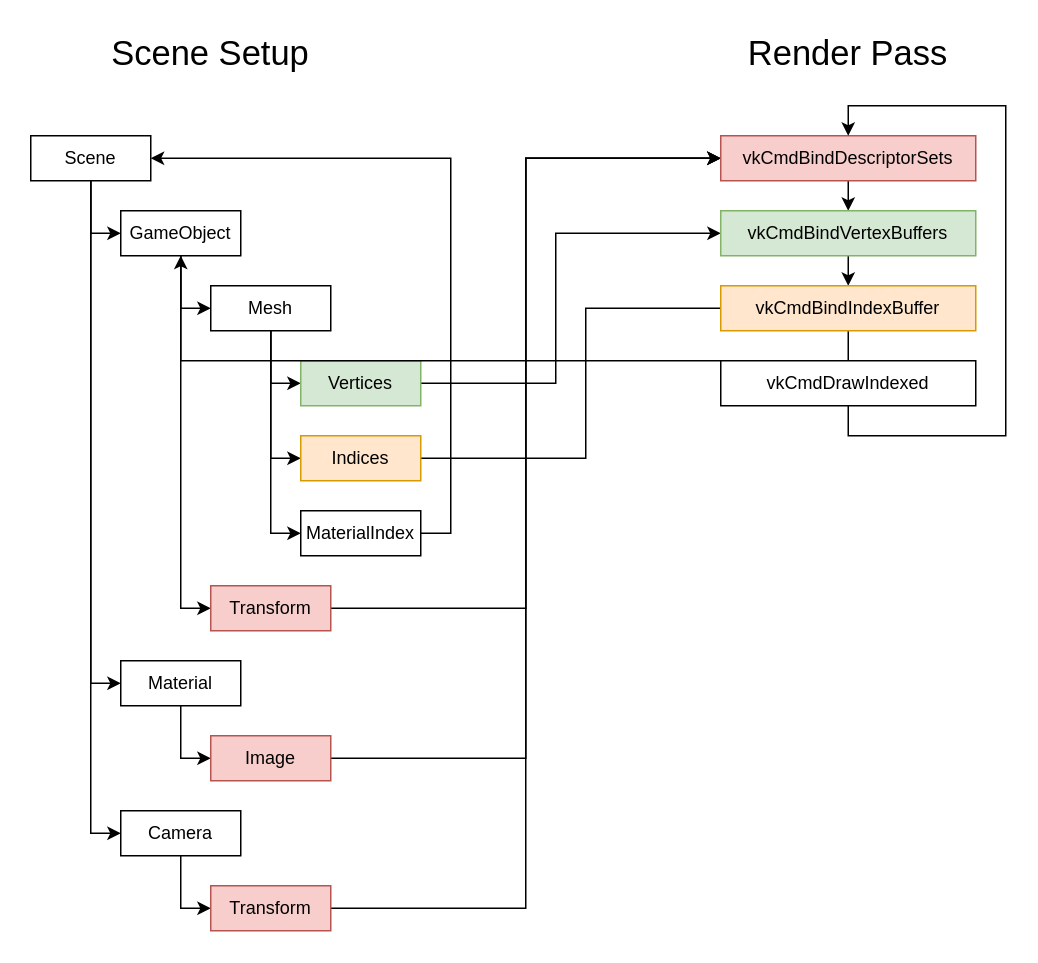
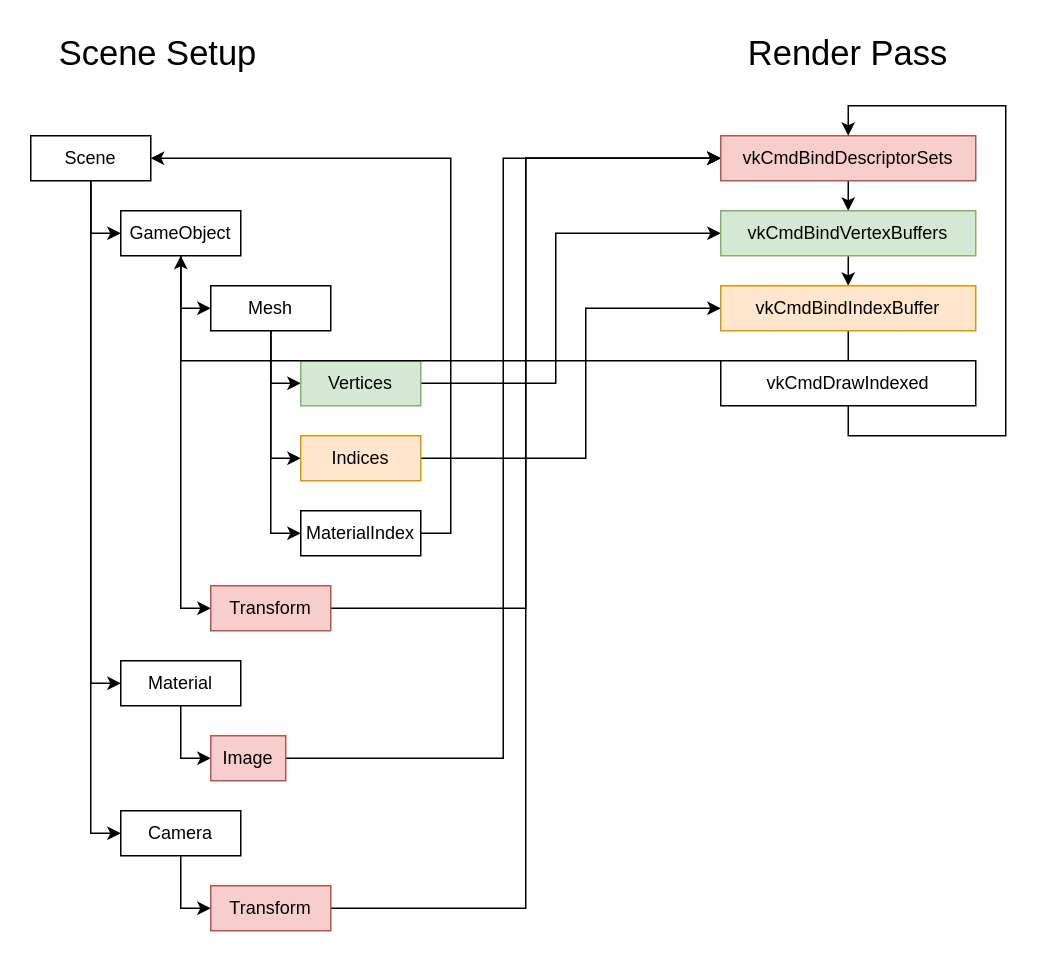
node "Scene Setup": moved (211, 53) -> (158, 53)
edge "vkCmdBindIndexBuffer" -- "Indices": arrowhead none -> classic
node "Image": size 120x45 -> 75x45
